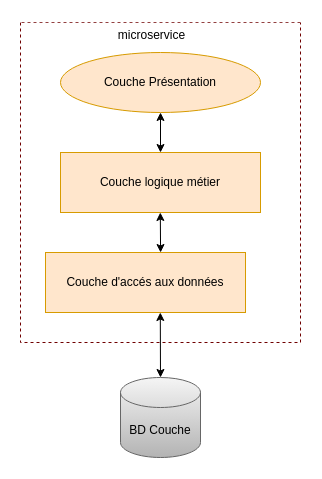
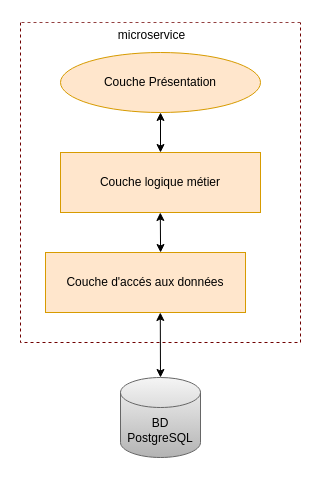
node "BD Couche": label "BD Couche" -> "BD PostgreSQL"
